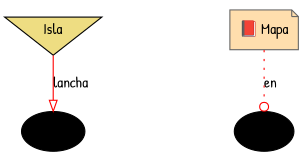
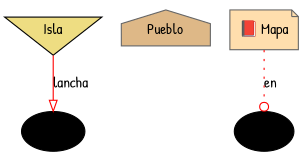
node "Pueblo": added
